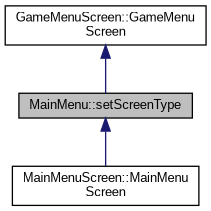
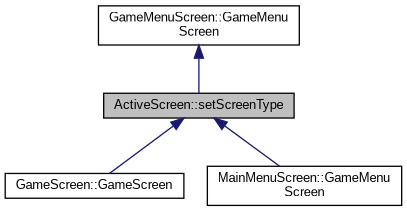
node "MainMenu::setScreenType": label "MainMenu::setScreenType" -> "ActiveScreen::setScreenType"
node "GameScreen::GameScreen": added
node "MainMenuScreen::MainMenu Screen": label "MainMenuScreen::MainMenu Screen" -> "MainMenuScreen::GameMenu Screen"
